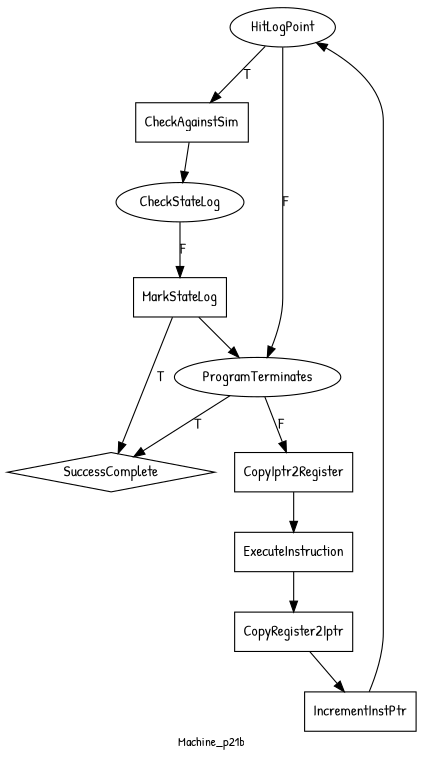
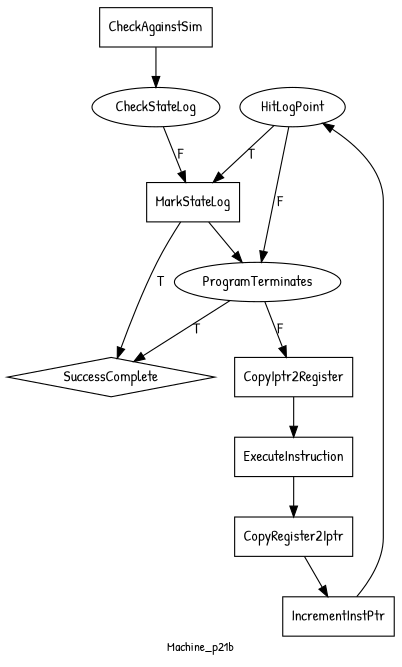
edge "HitLogPoint" -> "CheckAgainstSim": now "HitLogPoint" -> "MarkStateLog"
